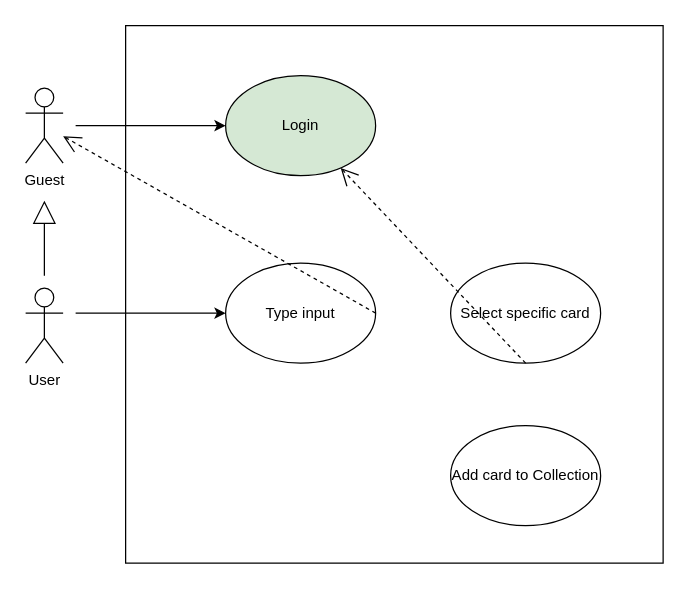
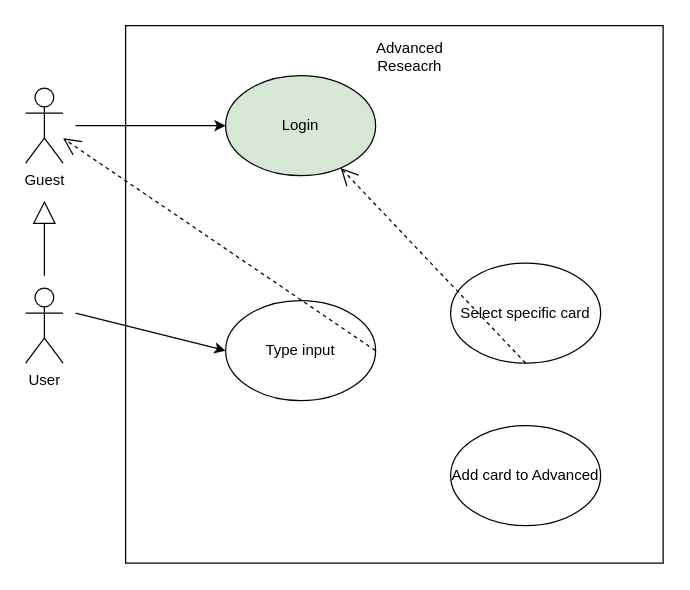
node "Advanced Reseacrh": added
node "Type input": moved (301, 313) -> (301, 351)
node "Add card to Collection": label "Add card to Collection" -> "Add card to Advanced"
